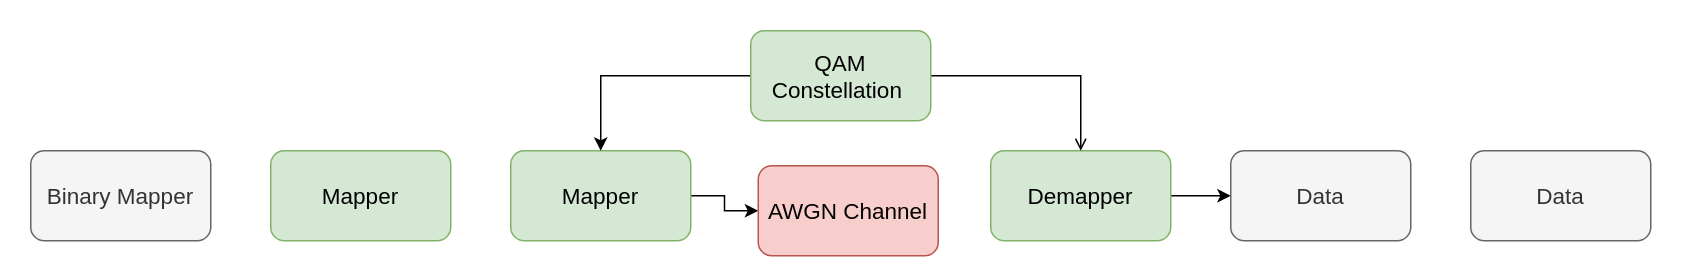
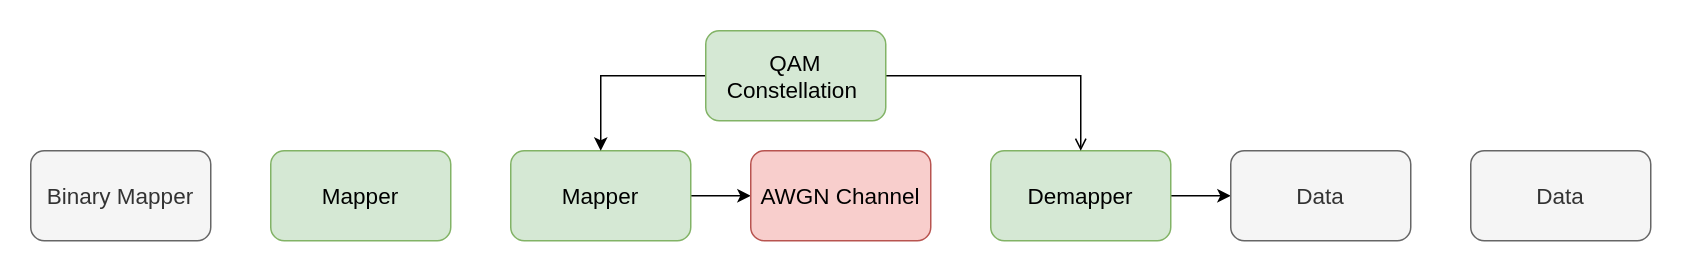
node "QAM Constellation": moved (841, 76) -> (796, 76)
node "AWGN Channel": moved (848, 211) -> (841, 196)
